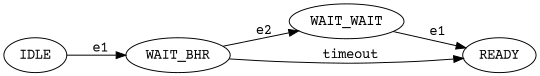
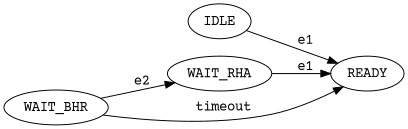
node "WAIT_WAIT": label "WAIT_WAIT" -> "WAIT_RHA"
edge "IDLE" -> "WAIT_BHR": now "IDLE" -> "READY"
